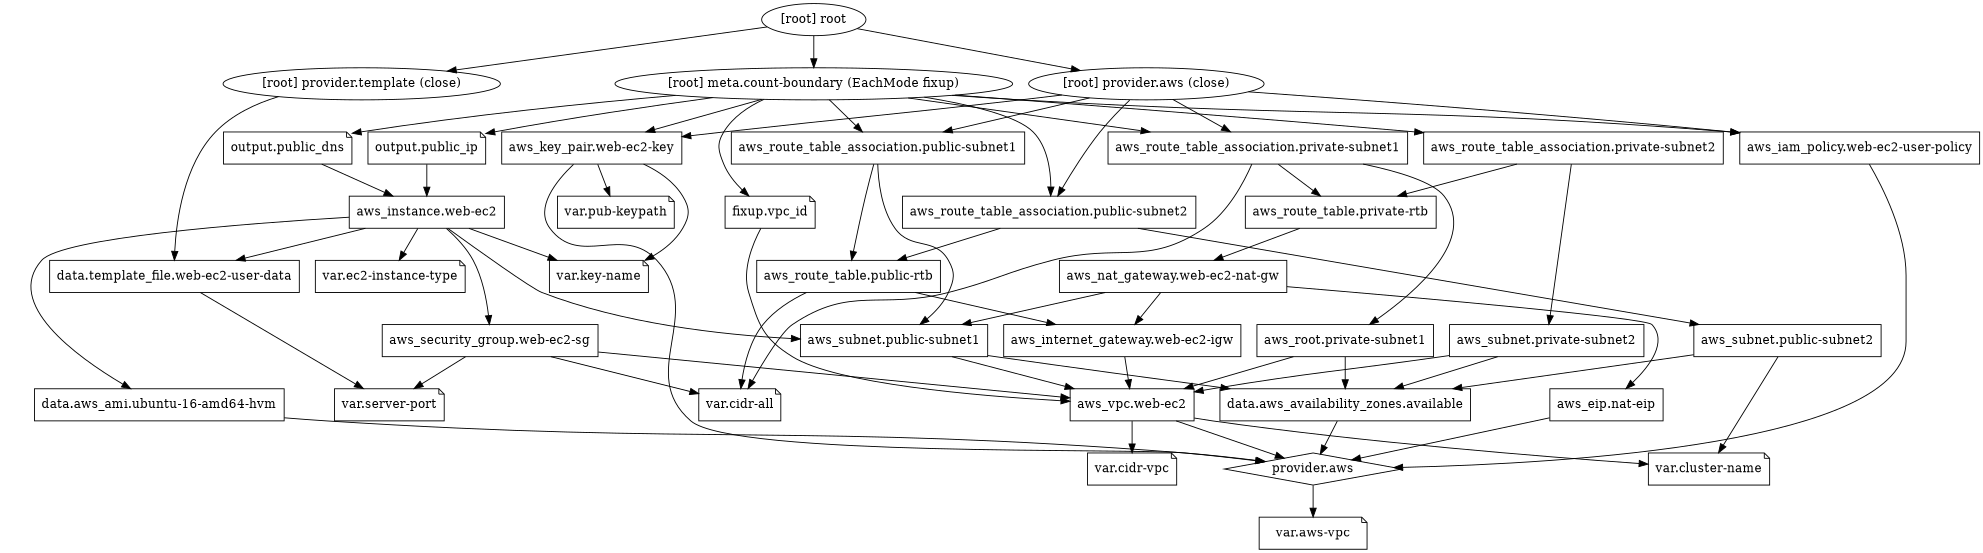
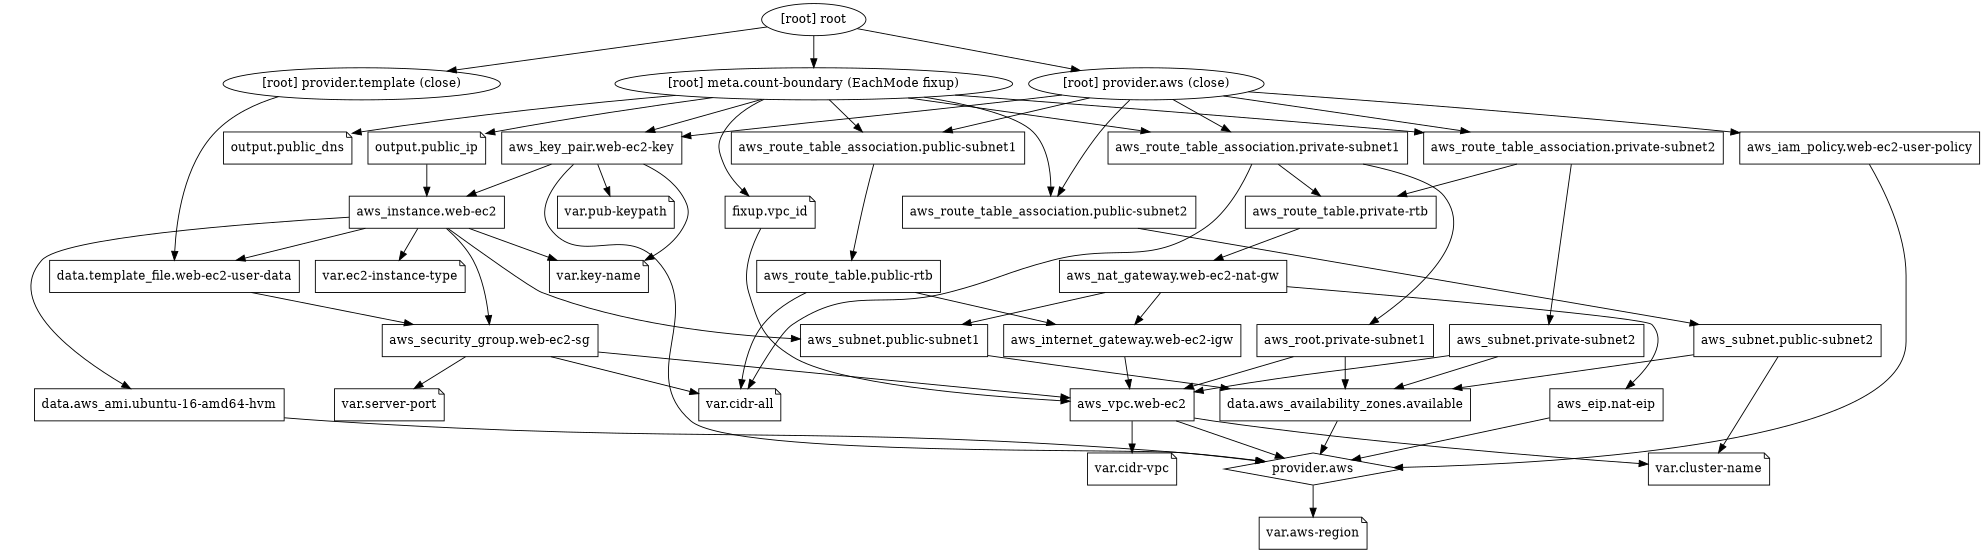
edge "[root] meta.count-boundary (EachMode fixup)" -> "aws_iam_policy.web-ec2-user-policy": removed
edge "[root] provider.aws (close)" -> "aws_route_table_association.private-subnet2": added
edge "output.public_dns" -> "aws_instance.web-ec2": now "aws_key_pair.web-ec2-key" -> "aws_instance.web-ec2"
edge "aws_route_table_association.public-subnet2" -> "aws_route_table.public-rtb": removed
edge "aws_route_table_association.public-subnet1" -> "aws_subnet.public-subnet1": removed
edge "data.template_file.web-ec2-user-data" -> "var.server-port": now "data.template_file.web-ec2-user-data" -> "aws_security_group.web-ec2-sg"
edge "aws_subnet.public-subnet1" -> "aws_vpc.web-ec2": removed
node "var.aws-vpc": label "var.aws-vpc" -> "var.aws-region"
